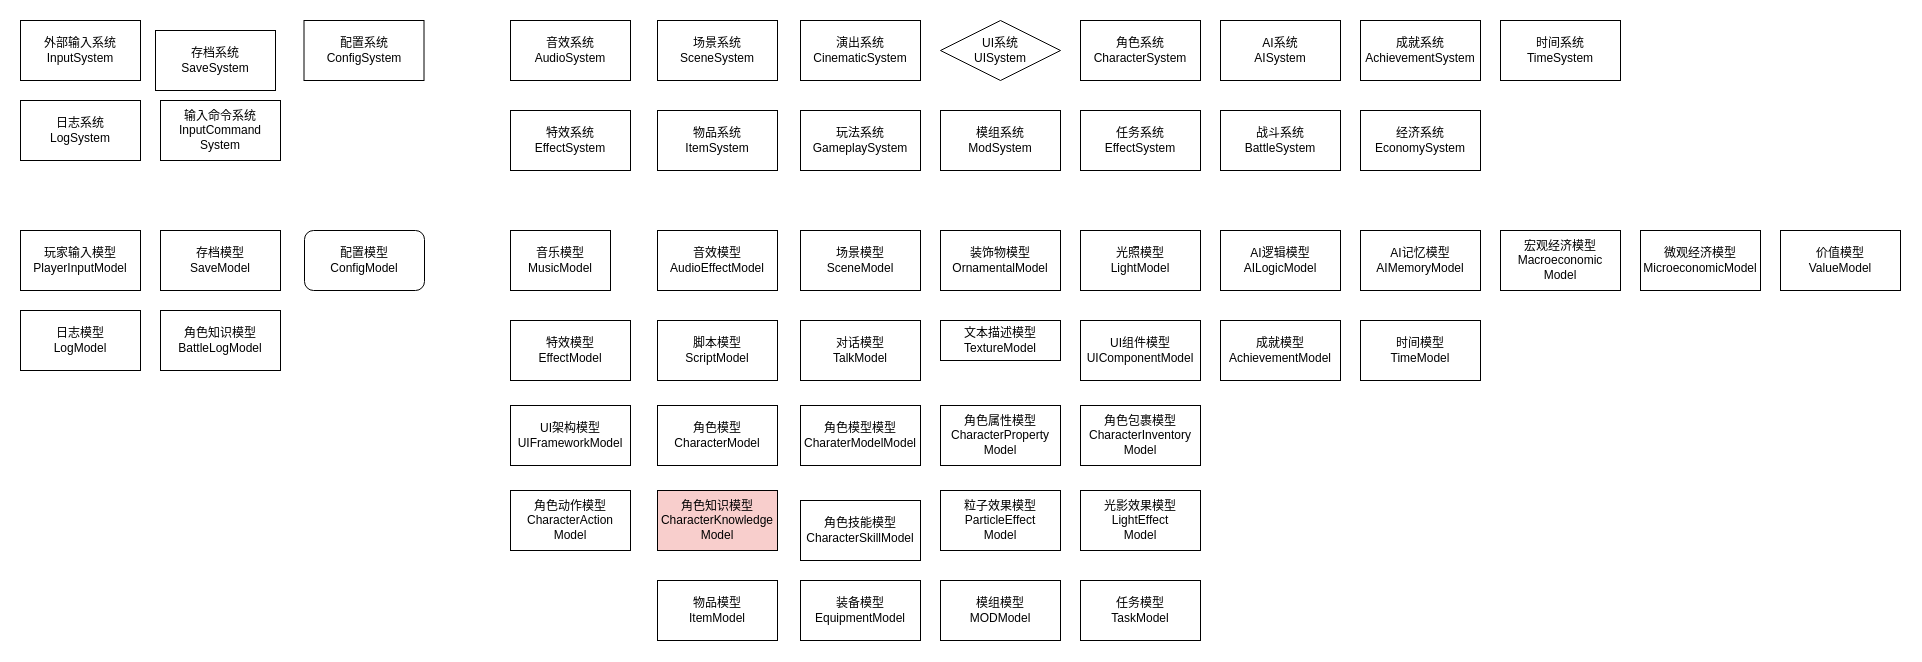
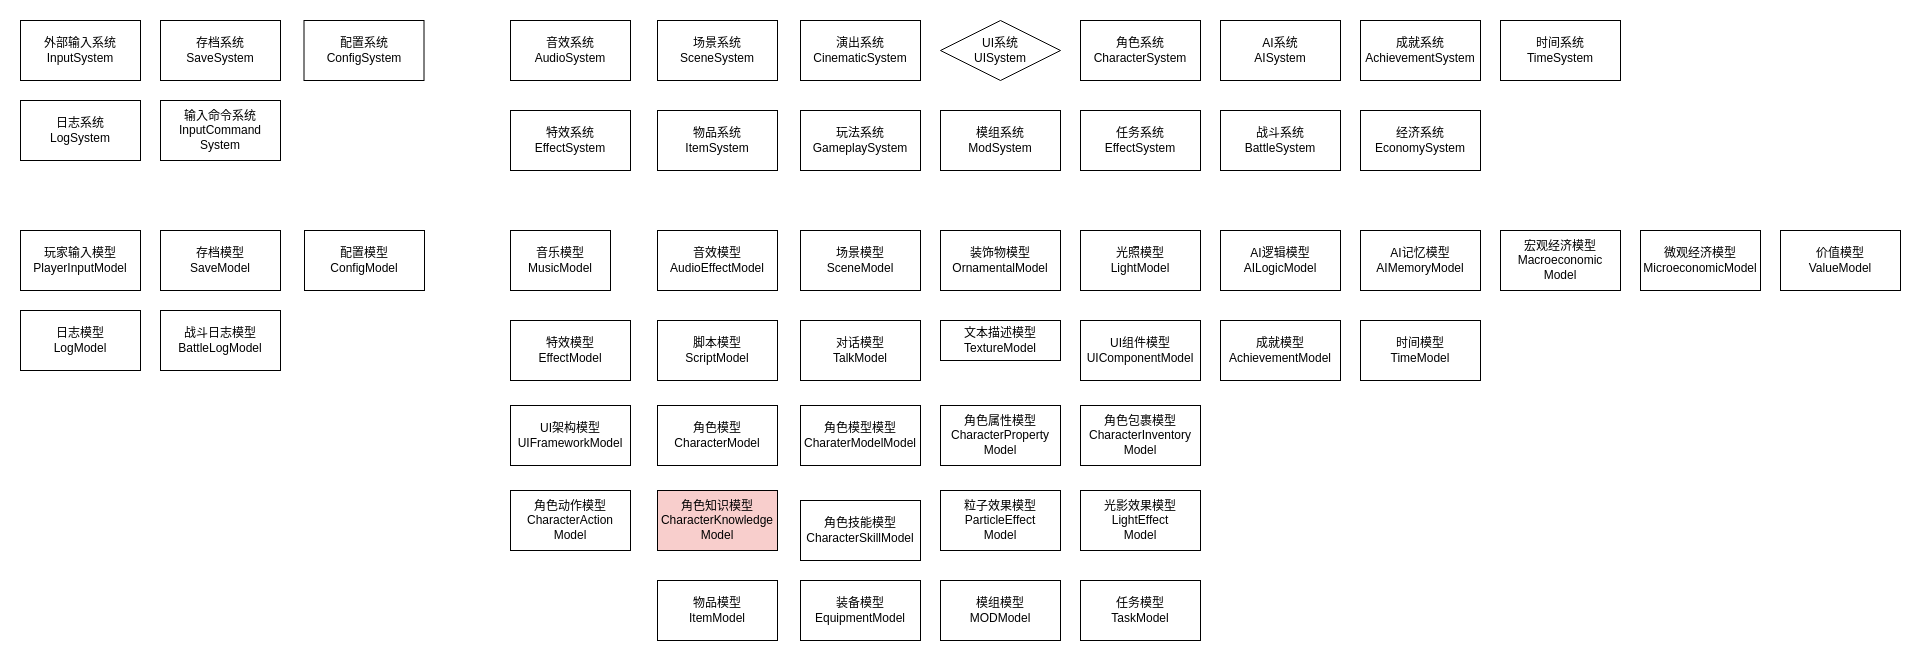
node "存档系统 SaveSystem": moved (216, 61) -> (221, 51)
node "配置模型 ConfigModel": shape rounded rectangle -> rectangle
node "角色知识模型 BattleLogModel": label "角色知识模型 BattleLogModel" -> "战斗日志模型 BattleLogModel"
